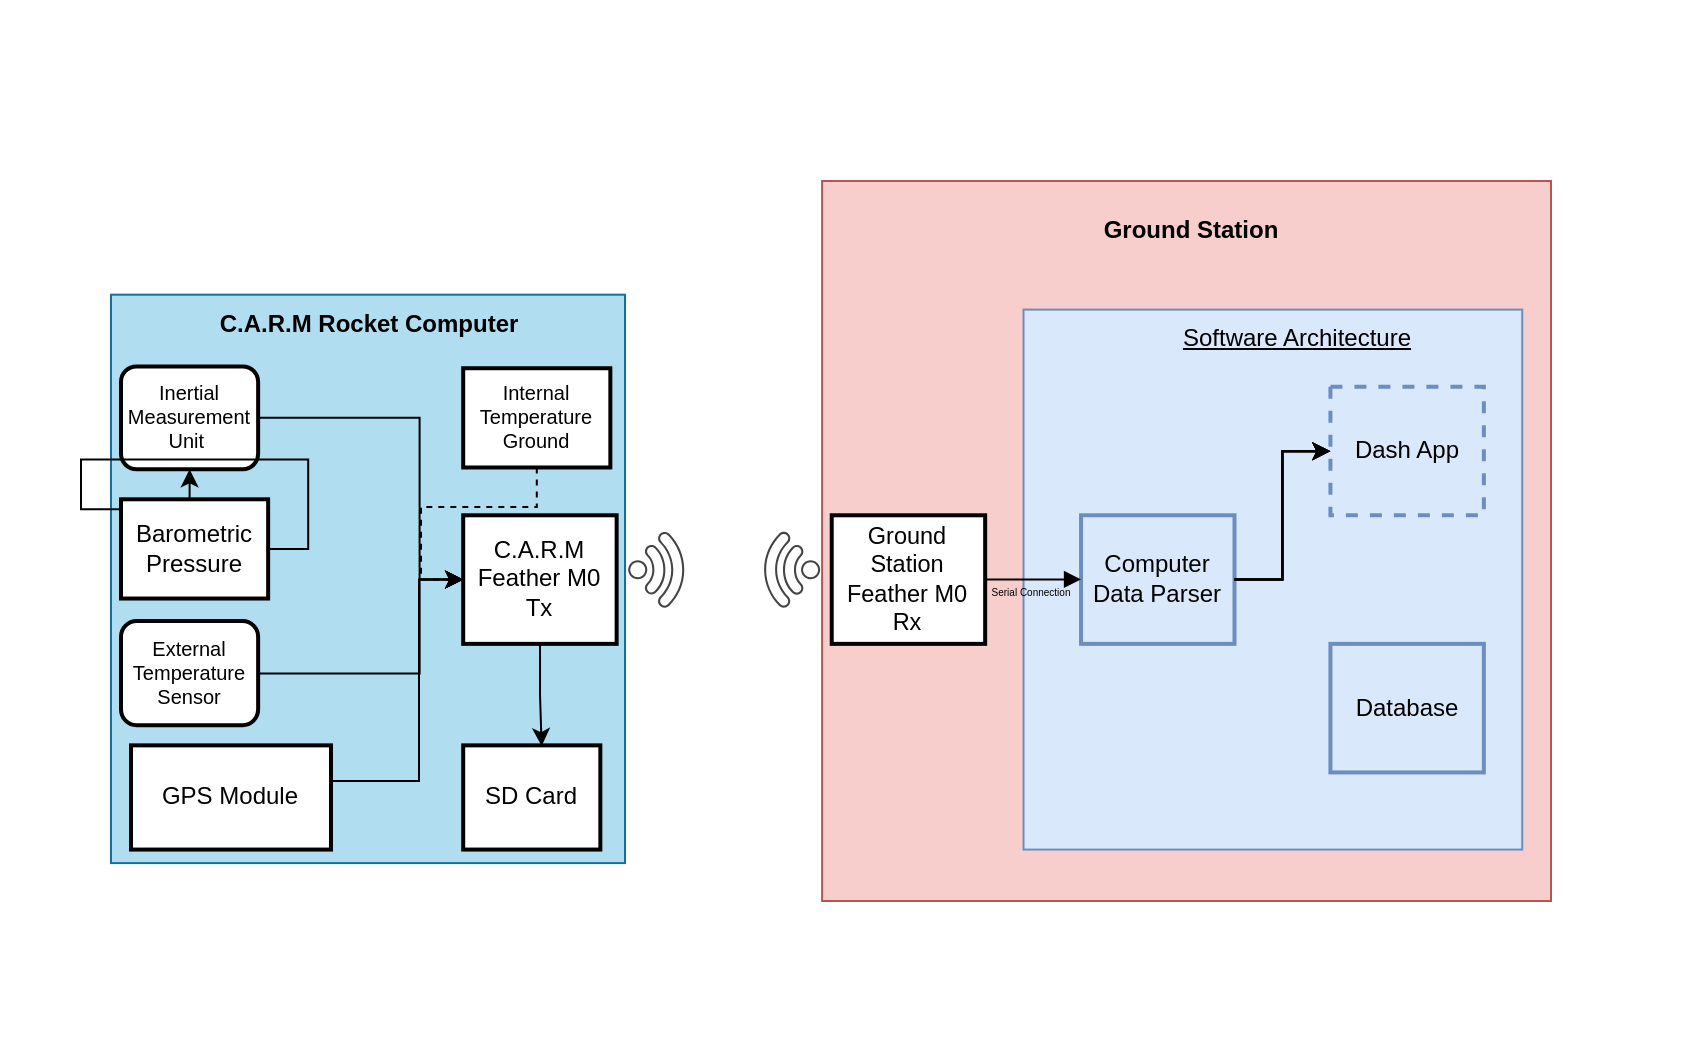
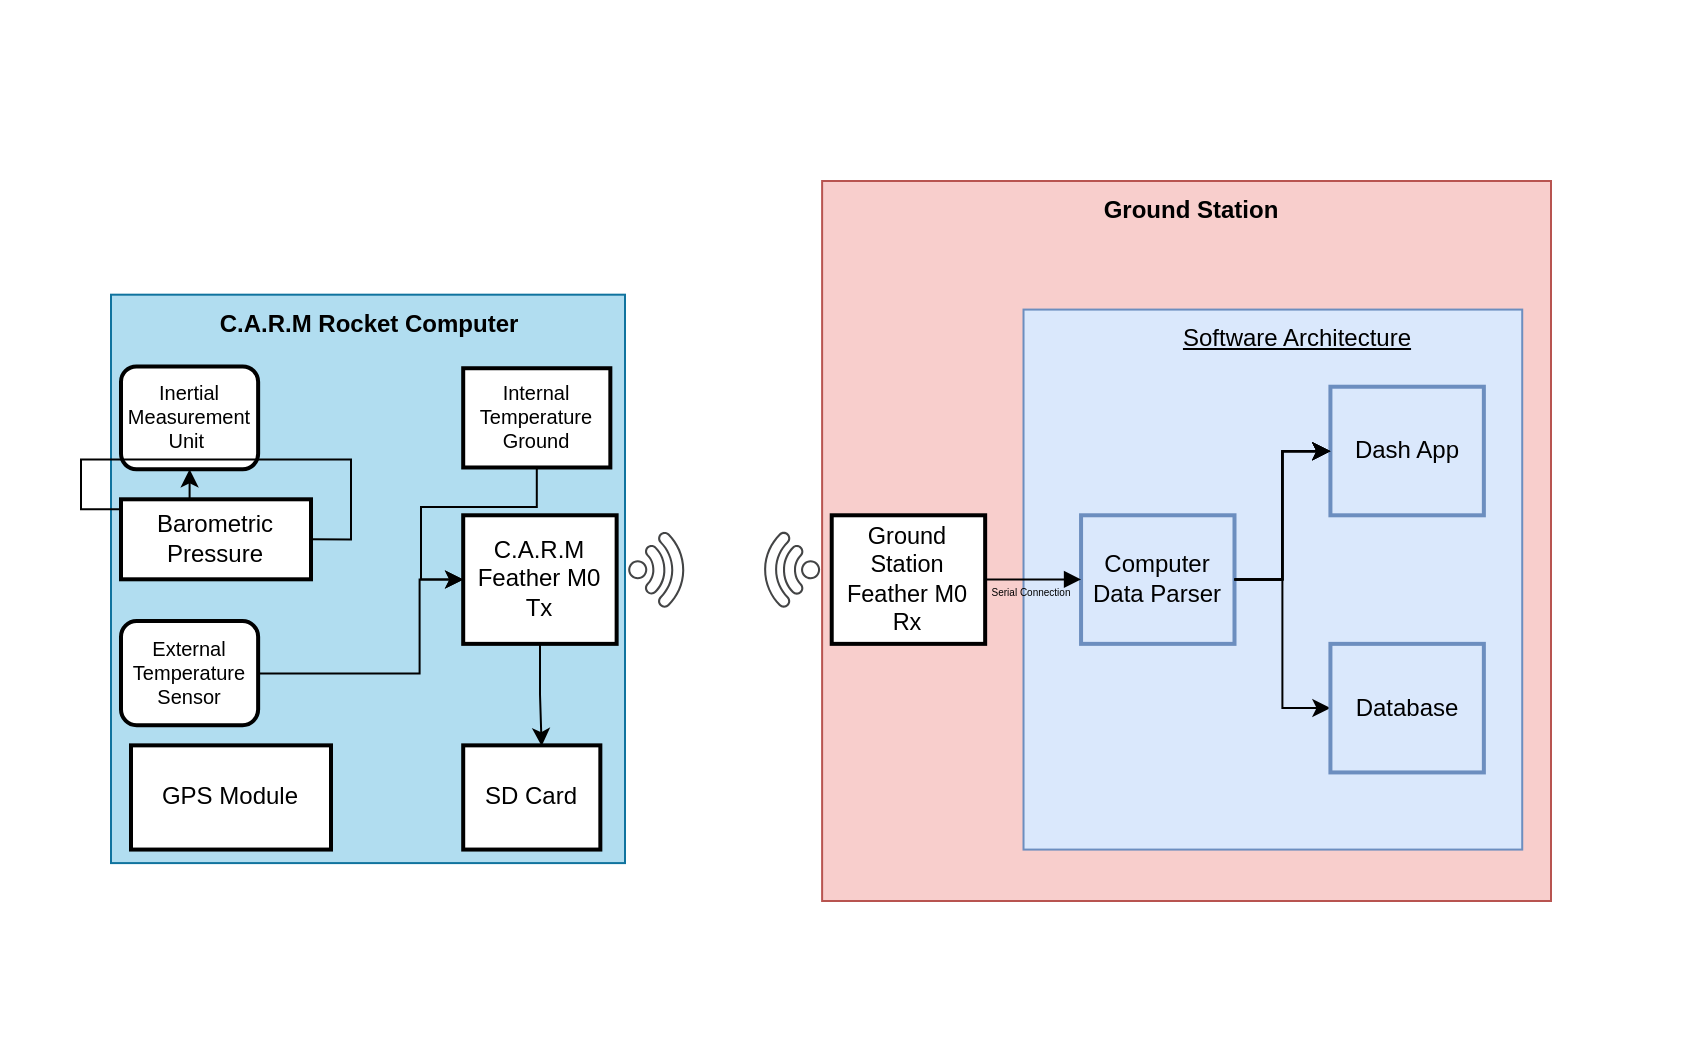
node "Ground Station": moved (1191, 231) -> (1191, 211)
edge "Inertial Measurement Unit" -> "C.A.R.M Feather M0 Tx": removed
node "Dash App": style dashed -> solid
edge "Internal Temperature Ground" -> "C.A.R.M Feather M0 Tx": style dashed -> solid
node "Barometric Pressure": size 147x99 -> 190x80
edge "Computer Data Parser" -> "Database": added
edge "GPS Module" -> "C.A.R.M Feather M0 Tx": removed
